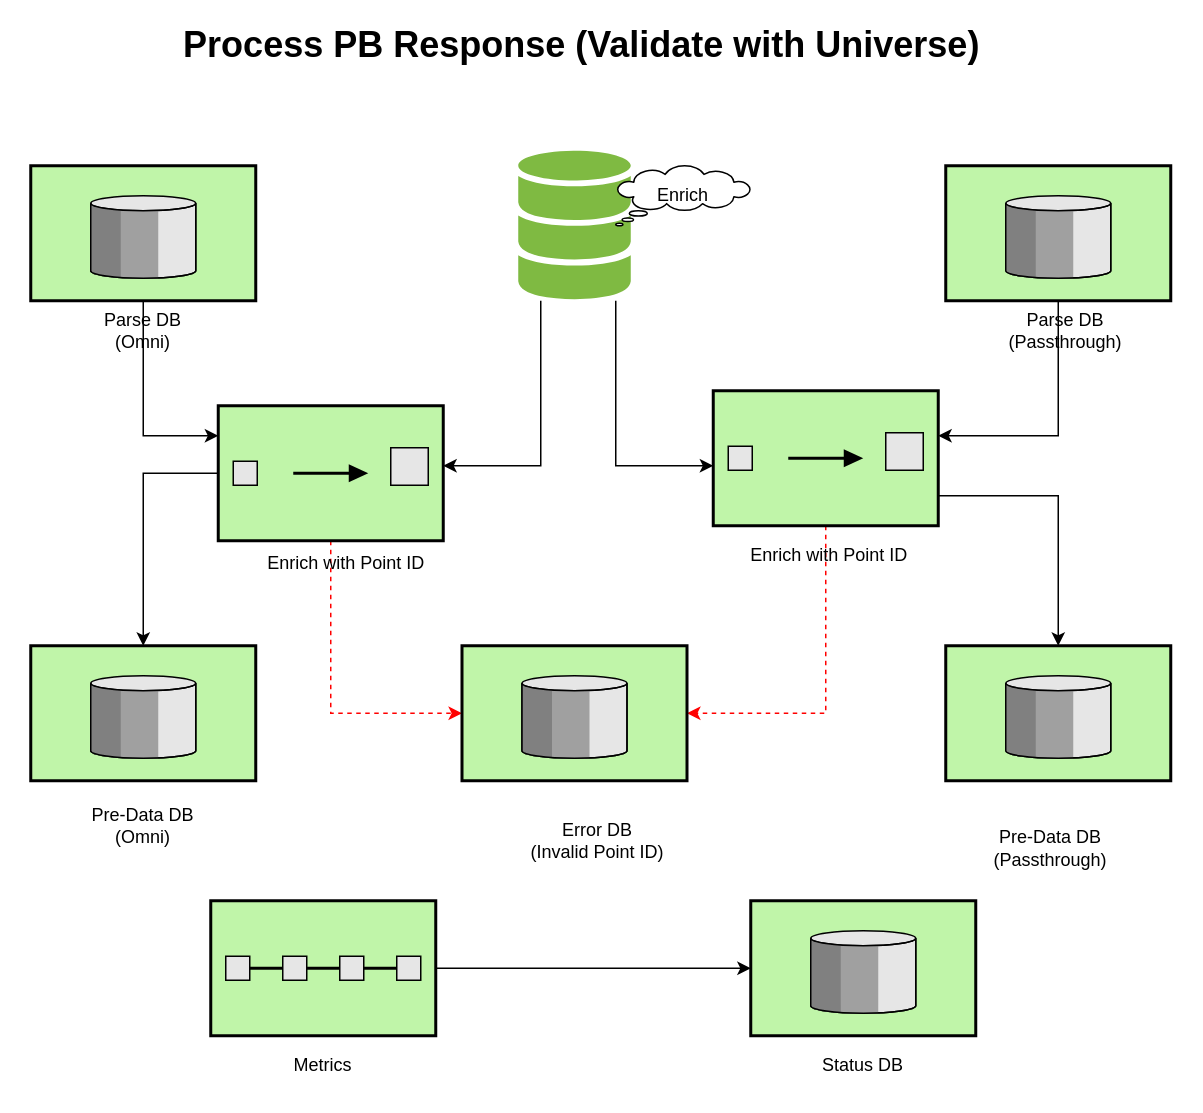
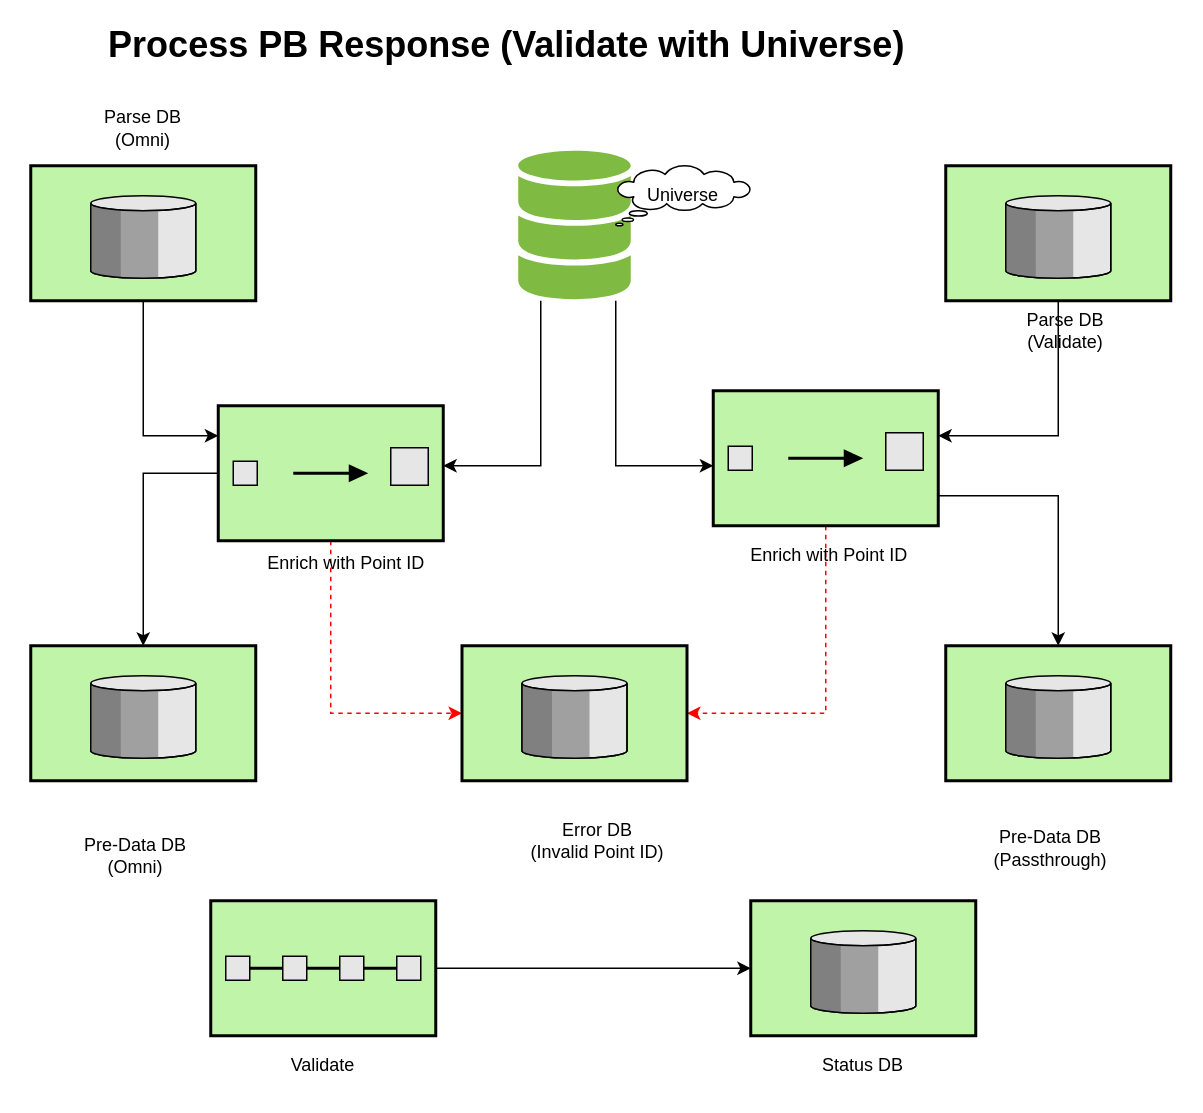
node "Process PB Response (Validate with Universe)": moved (582, 46) -> (507, 46)
node "Enrich": label "Enrich" -> "Universe"
node "Parse DB (Omni)": moved (143, 331) -> (143, 128)
node "Parse DB (Passthrough)": label "Parse DB (Passthrough)" -> "Parse DB (Validate)"
node "Pre-Data DB (Omni)": moved (143, 826) -> (136, 856)
node "Metrics": label "Metrics" -> "Validate"
